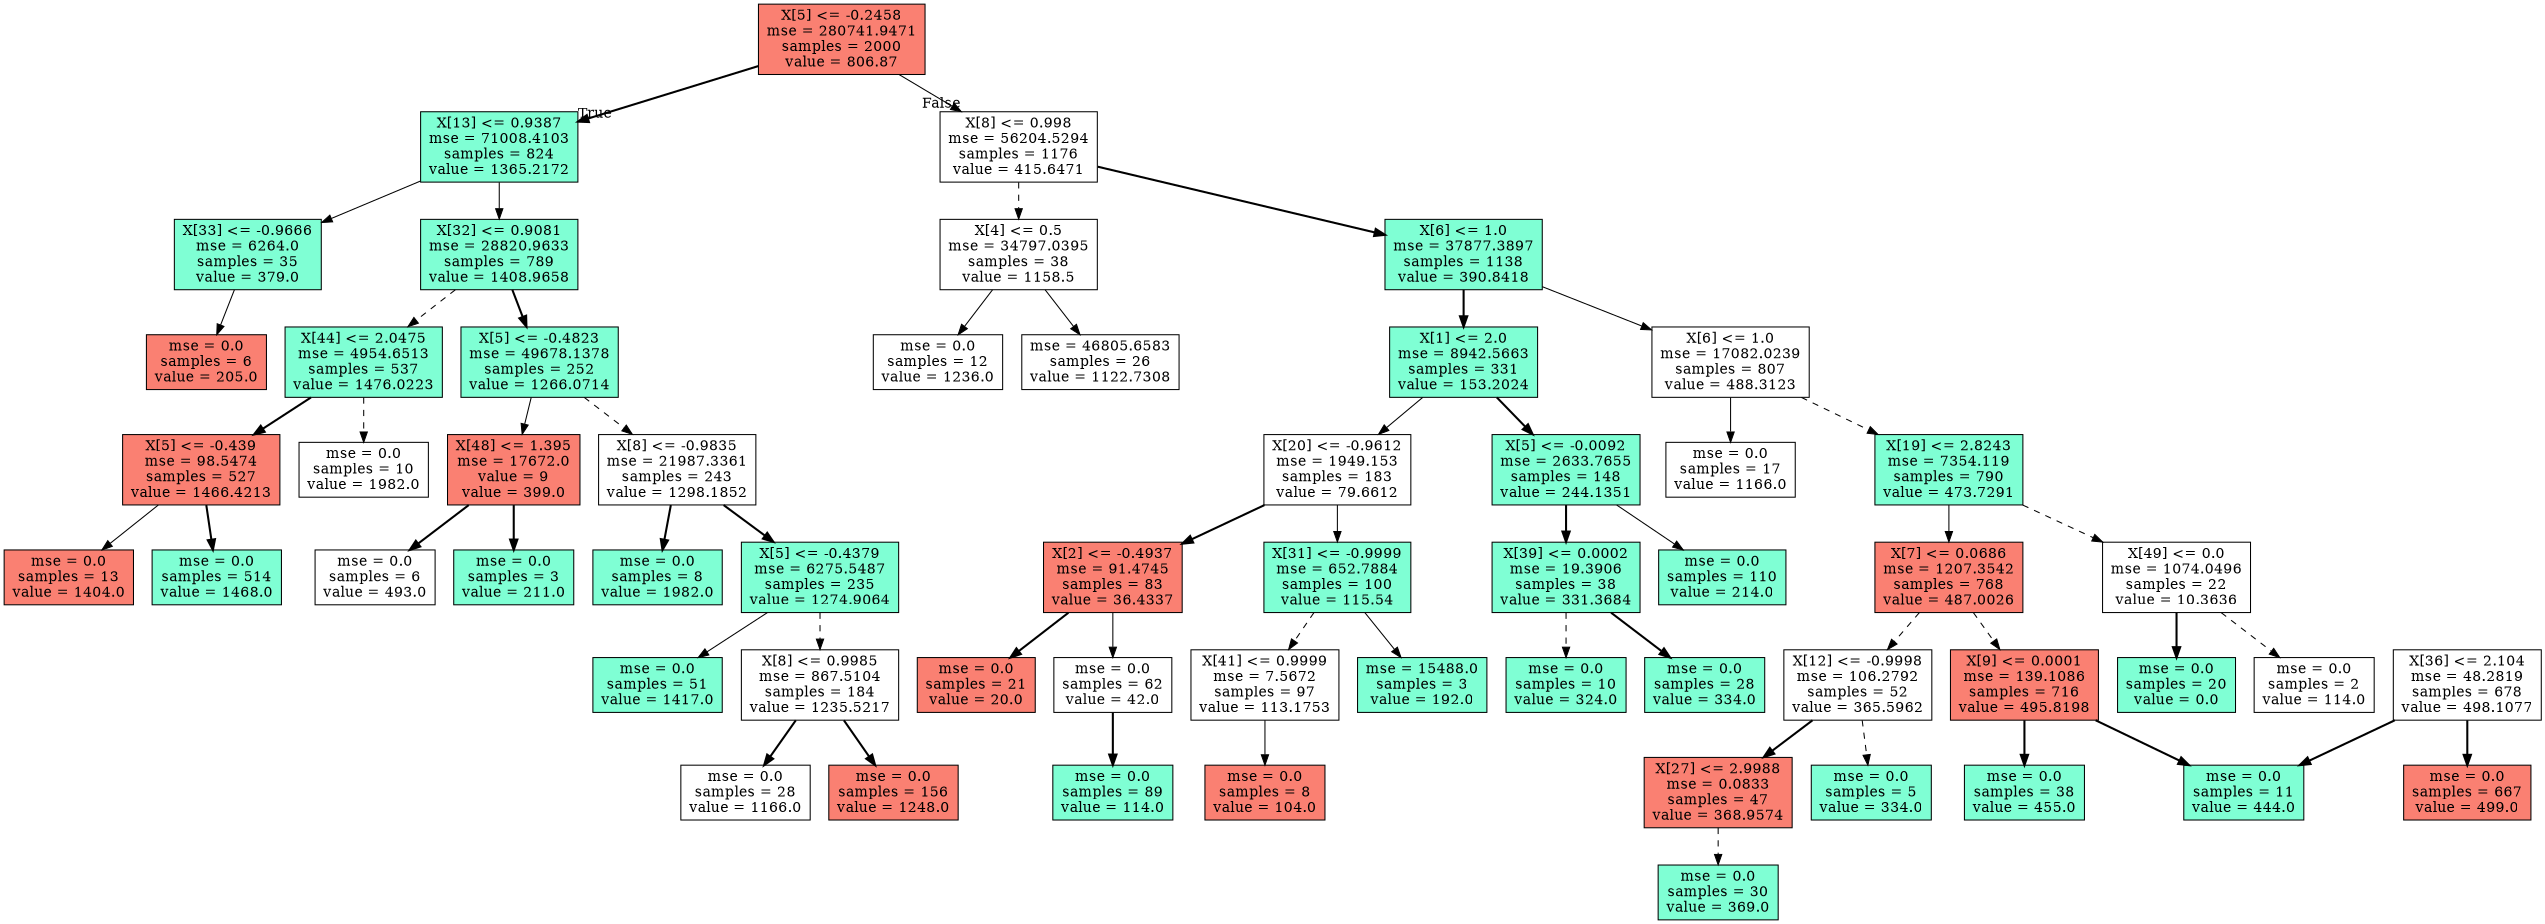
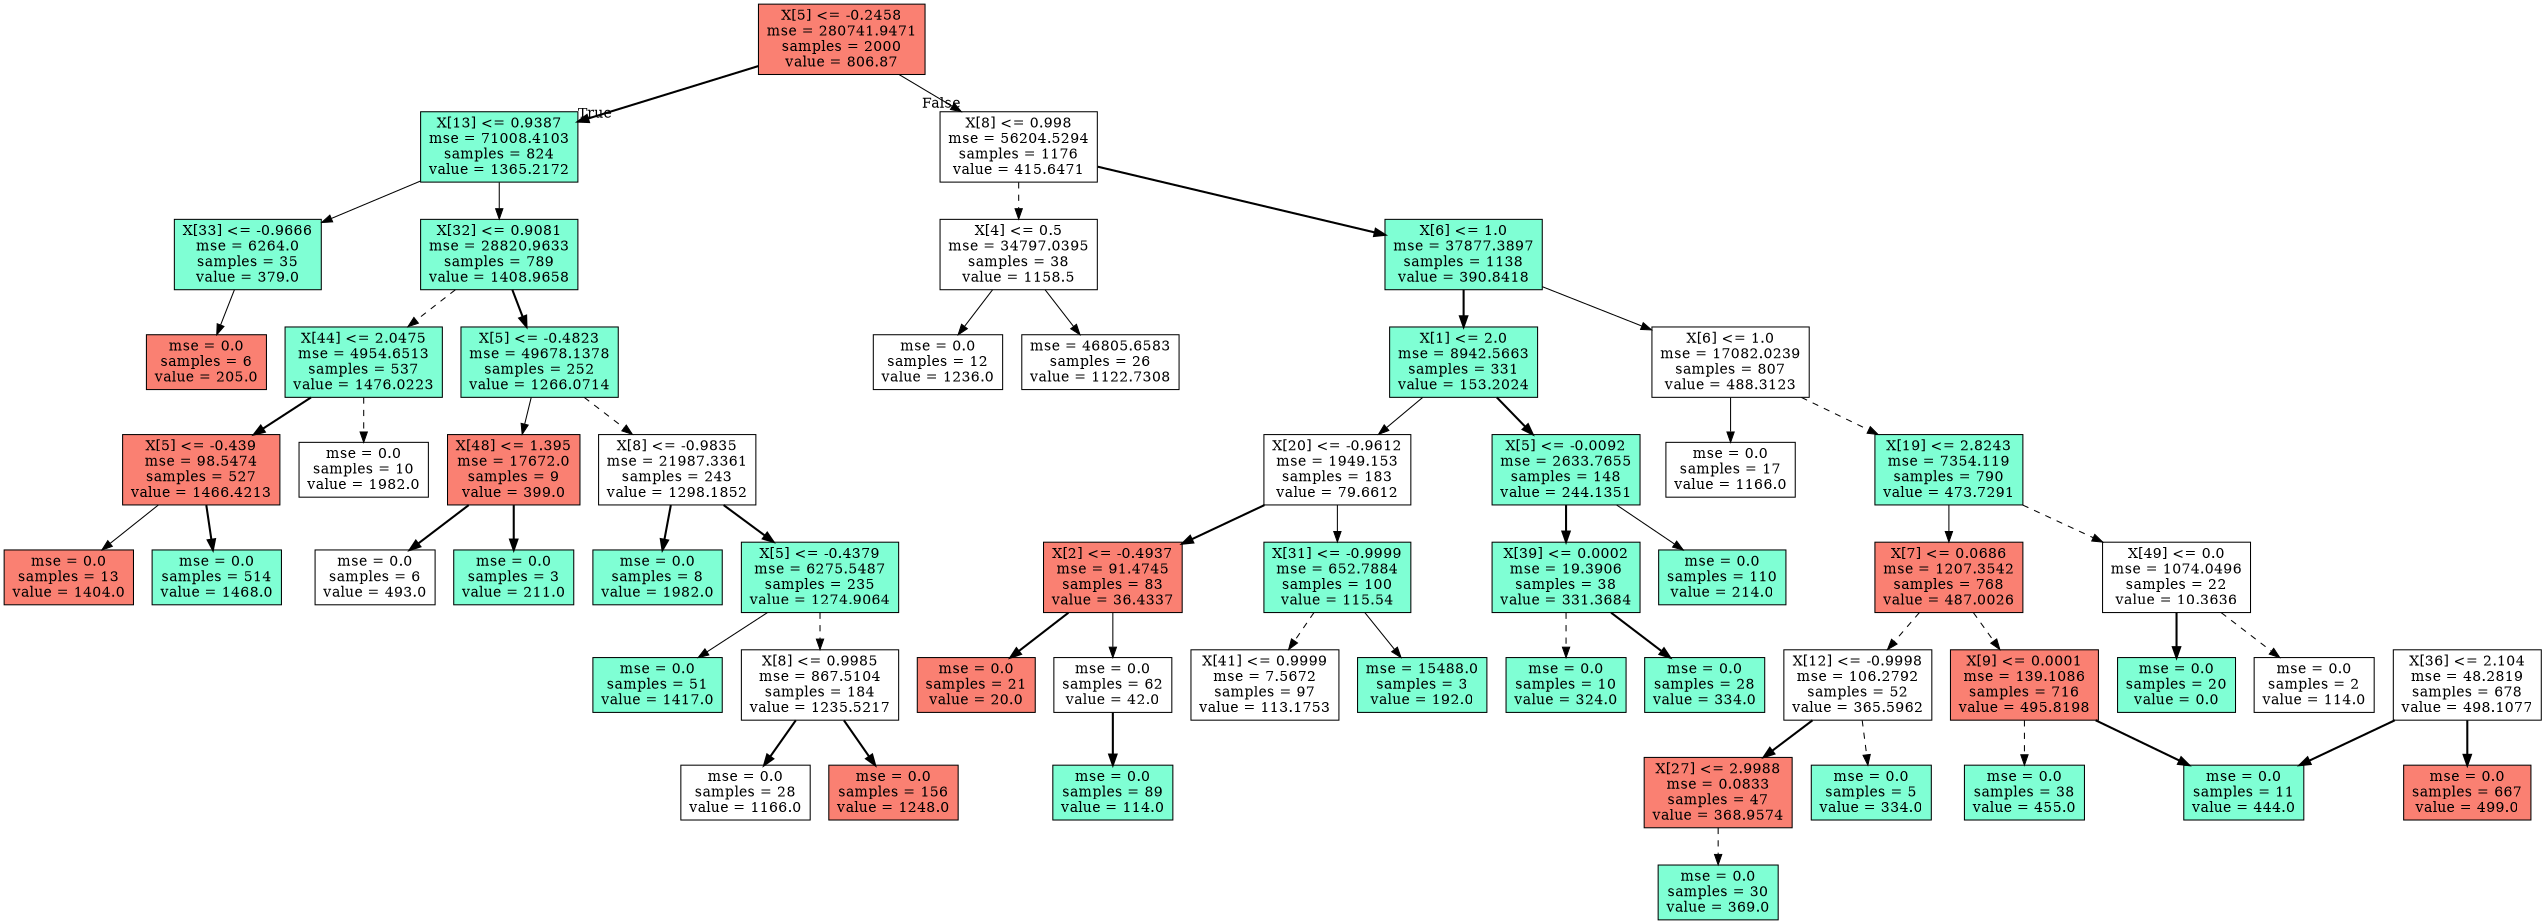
node "X[48] <= 1.395 mse = 17672.0 value = 9 value = 399.0": label "X[48] <= 1.395 mse = 17672.0 value = 9 value = 399.0" -> "X[48] <= 1.395 mse = 17672.0 samples = 9 value = 399.0"
edge "X[9] <= 0.0001 mse = 139.1086 samples = 716 value = 495.8198" -> "mse = 0.0 samples = 38 value = 455.0": style bold -> dashed
node "mse = 0.0 samples = 8 value = 104.0": removed
